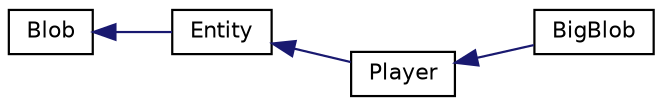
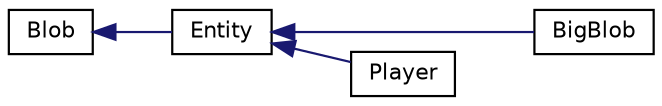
edge "BigBlob" -> "Player": now "BigBlob" -> "Entity"
